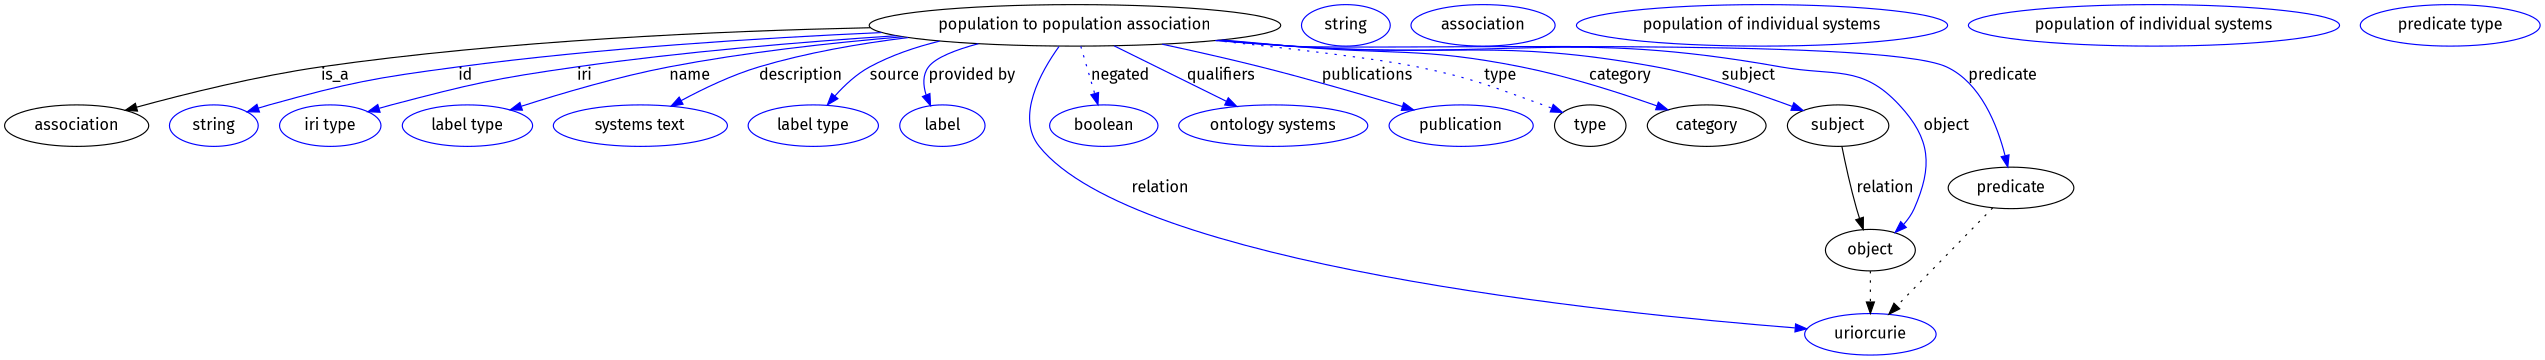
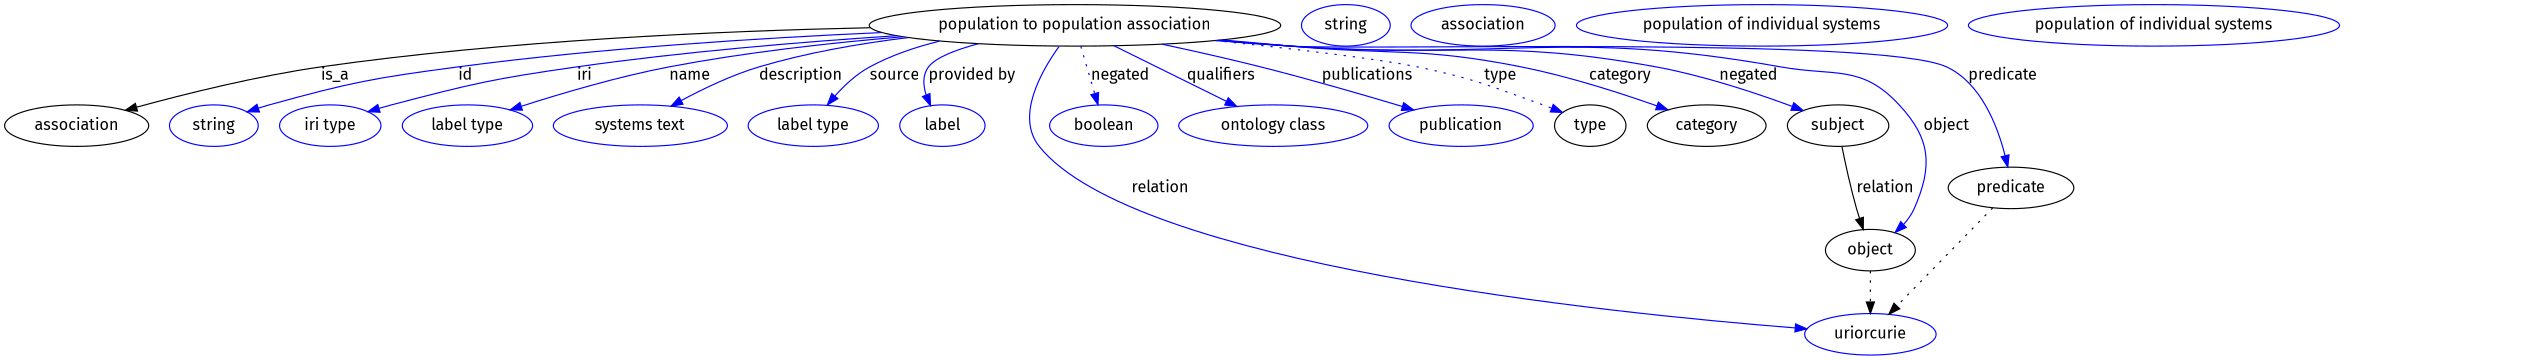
node "predicate type": removed
edge "population to population association" -> "subject": label "subject" -> "negated"
node "ontology systems": label "ontology systems" -> "ontology class"
